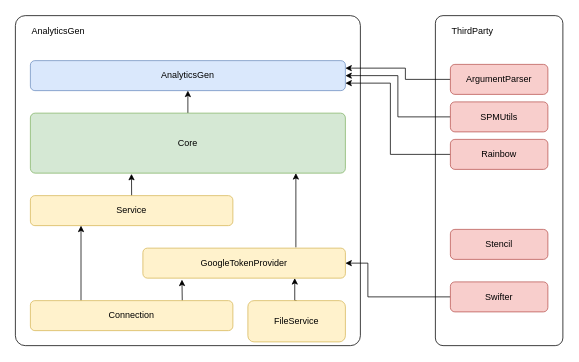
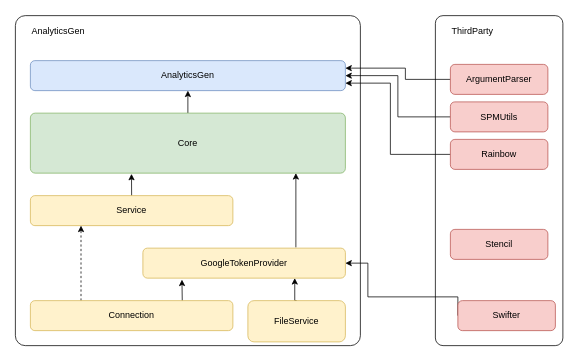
edge "Connection" -> "Service": style solid -> dashed
node "Swifter": moved (499, 297) -> (507, 315)
